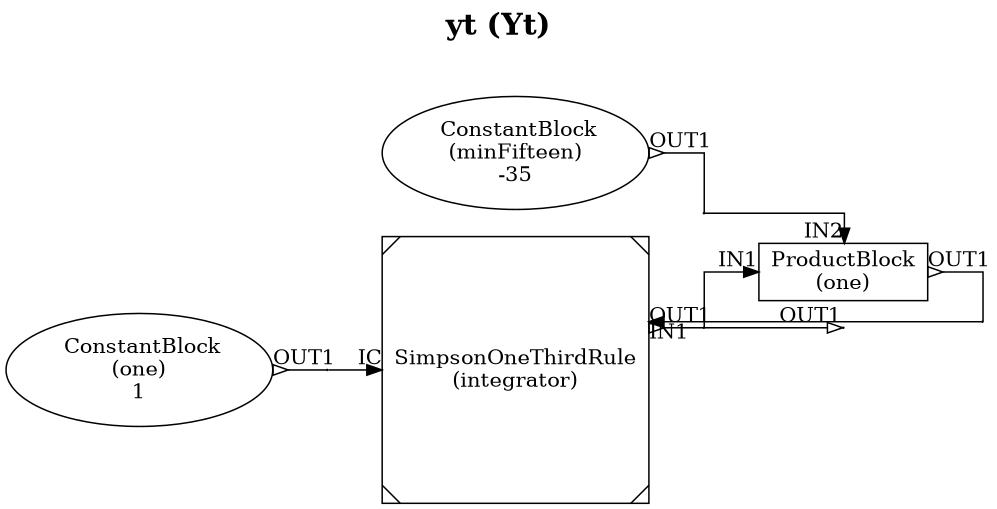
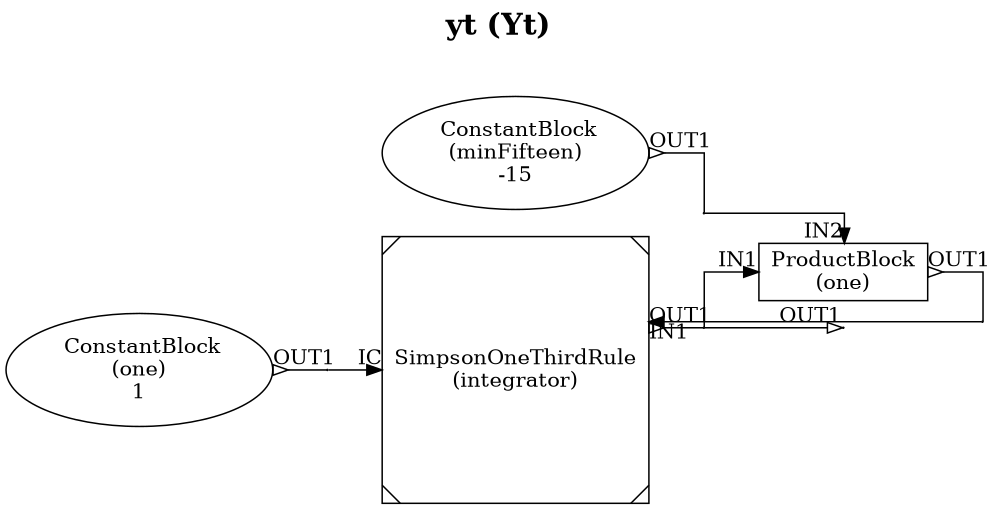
node "ConstantBlock (minFifteen) -35": label "ConstantBlock (minFifteen) -35" -> "ConstantBlock (minFifteen) -15"
